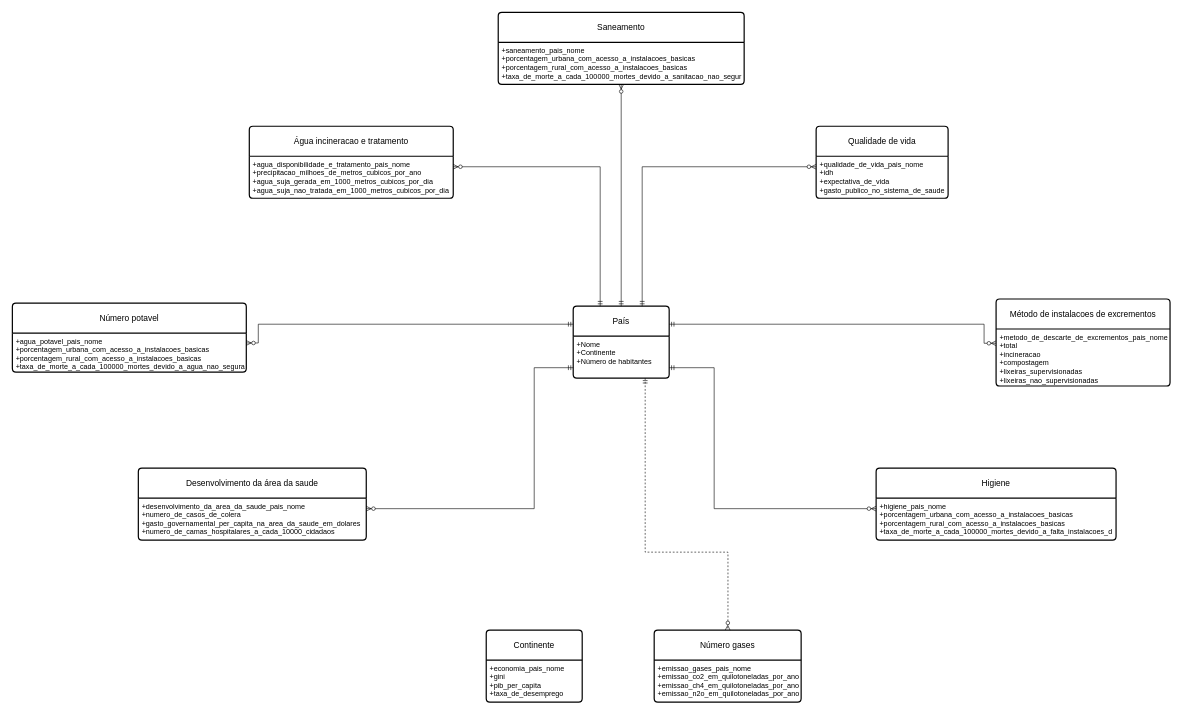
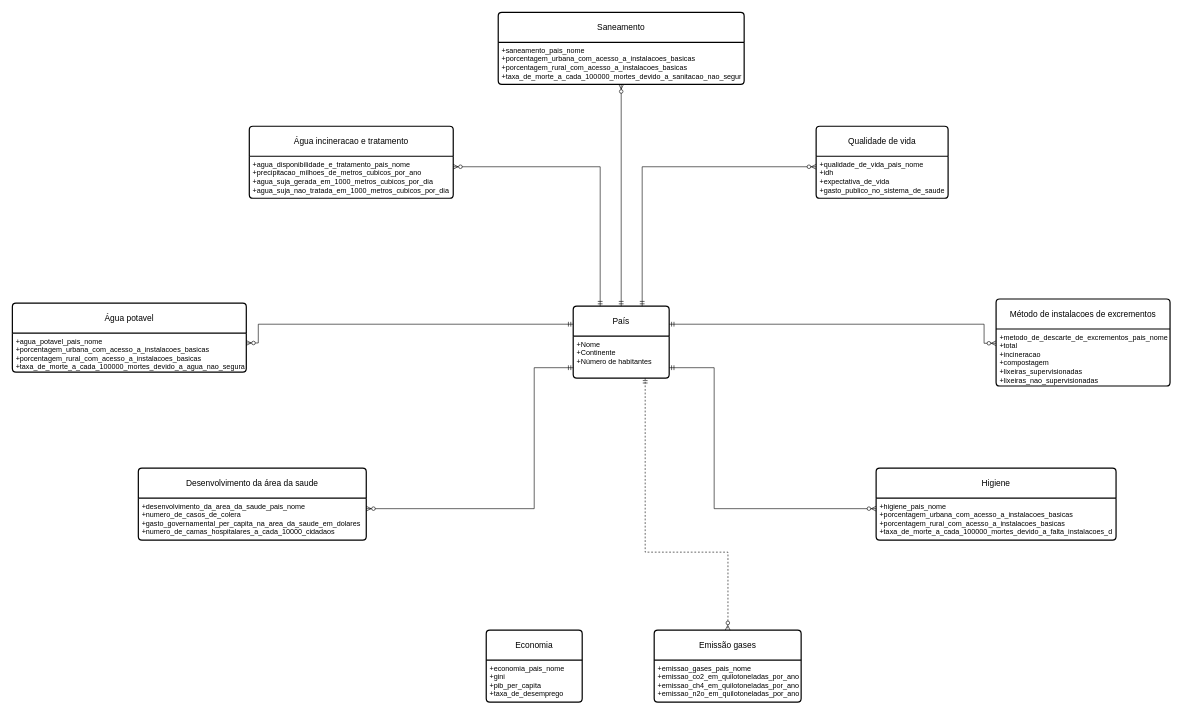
node "Número potavel": label "Número potavel" -> "Água potavel"
node "Continente": label "Continente" -> "Economia"
node "Número gases": label "Número gases" -> "Emissão gases"
